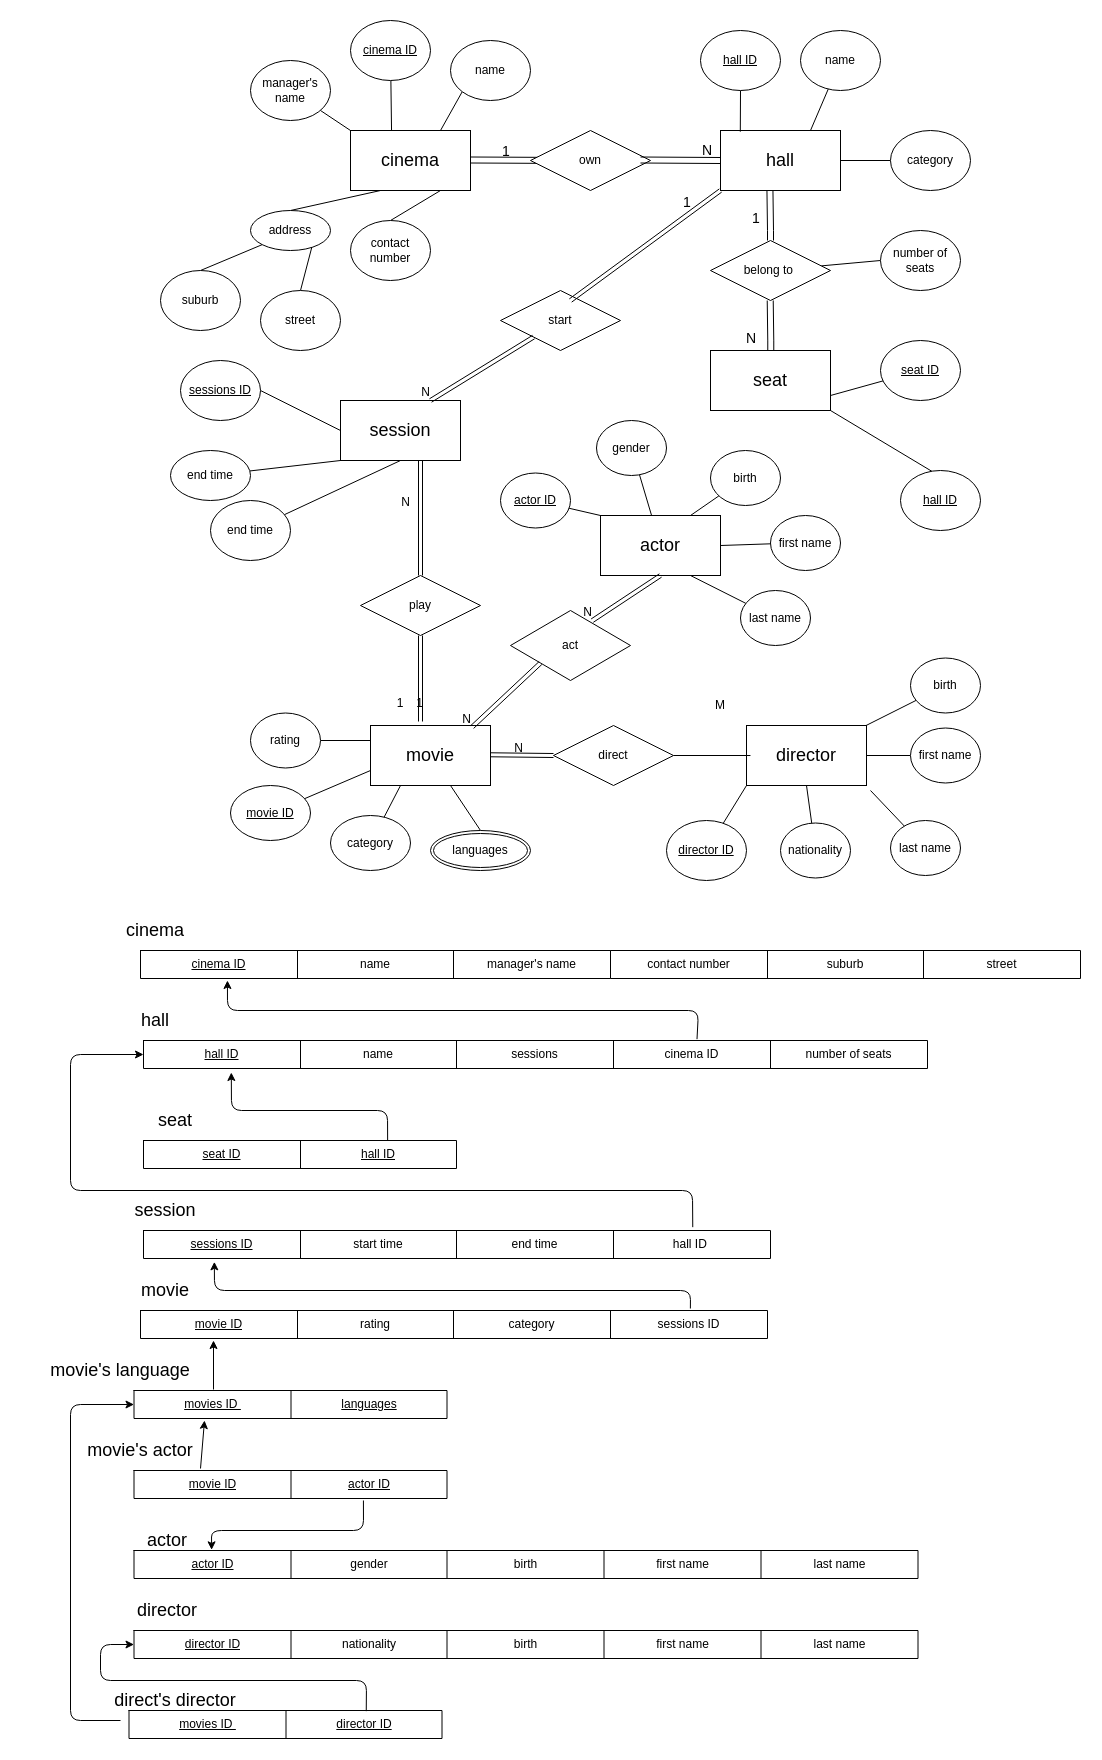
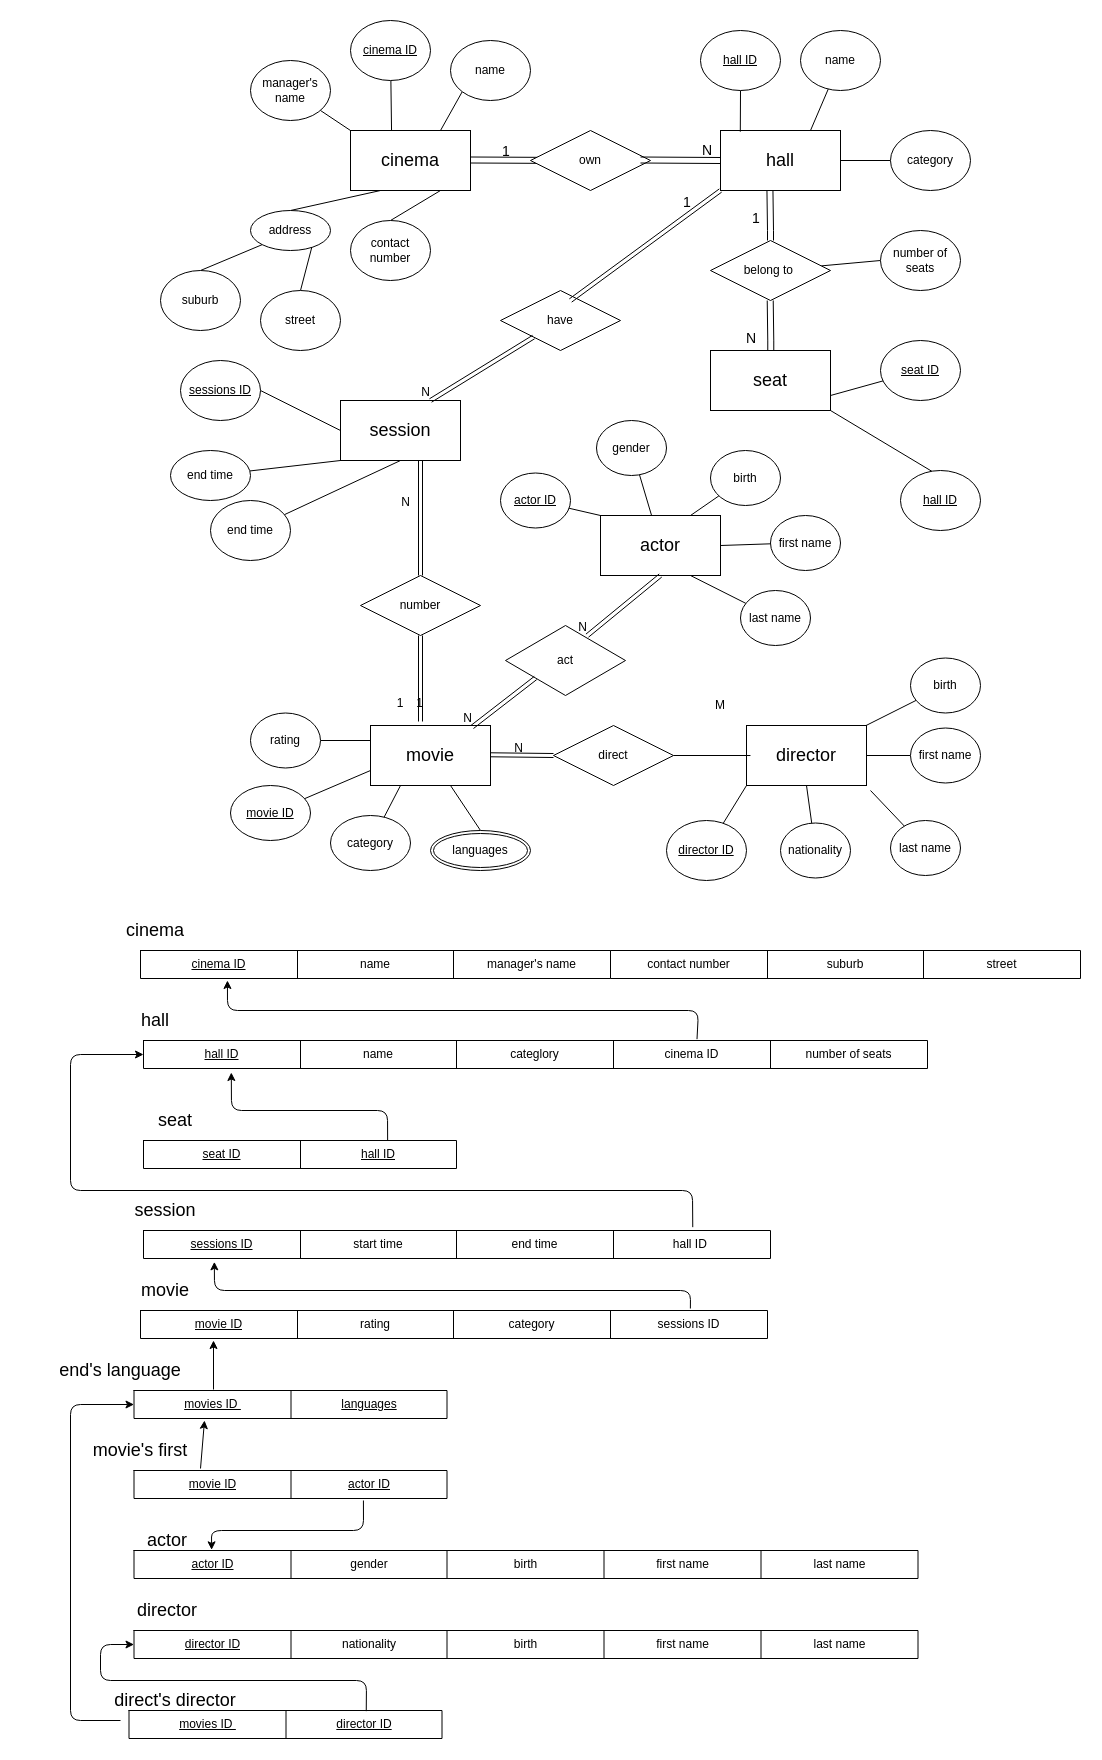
node "start": label "start" -> "have"
node "play": label "play" -> "number"
node "act": moved (571, 646) -> (566, 661)
node "sessions": label "sessions" -> "categlory"
node "movie's language": label "movie's language" -> "end's language"
node "movie's actor": label "movie's actor" -> "movie's first"
